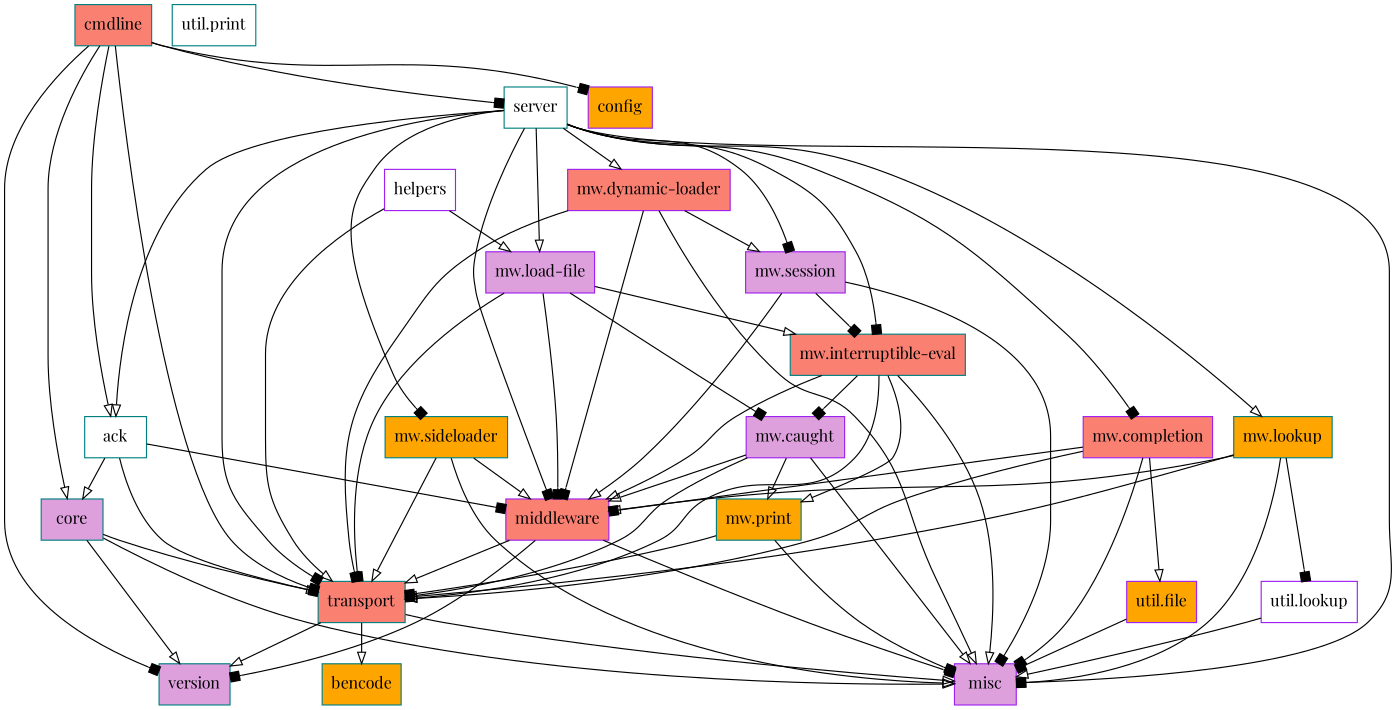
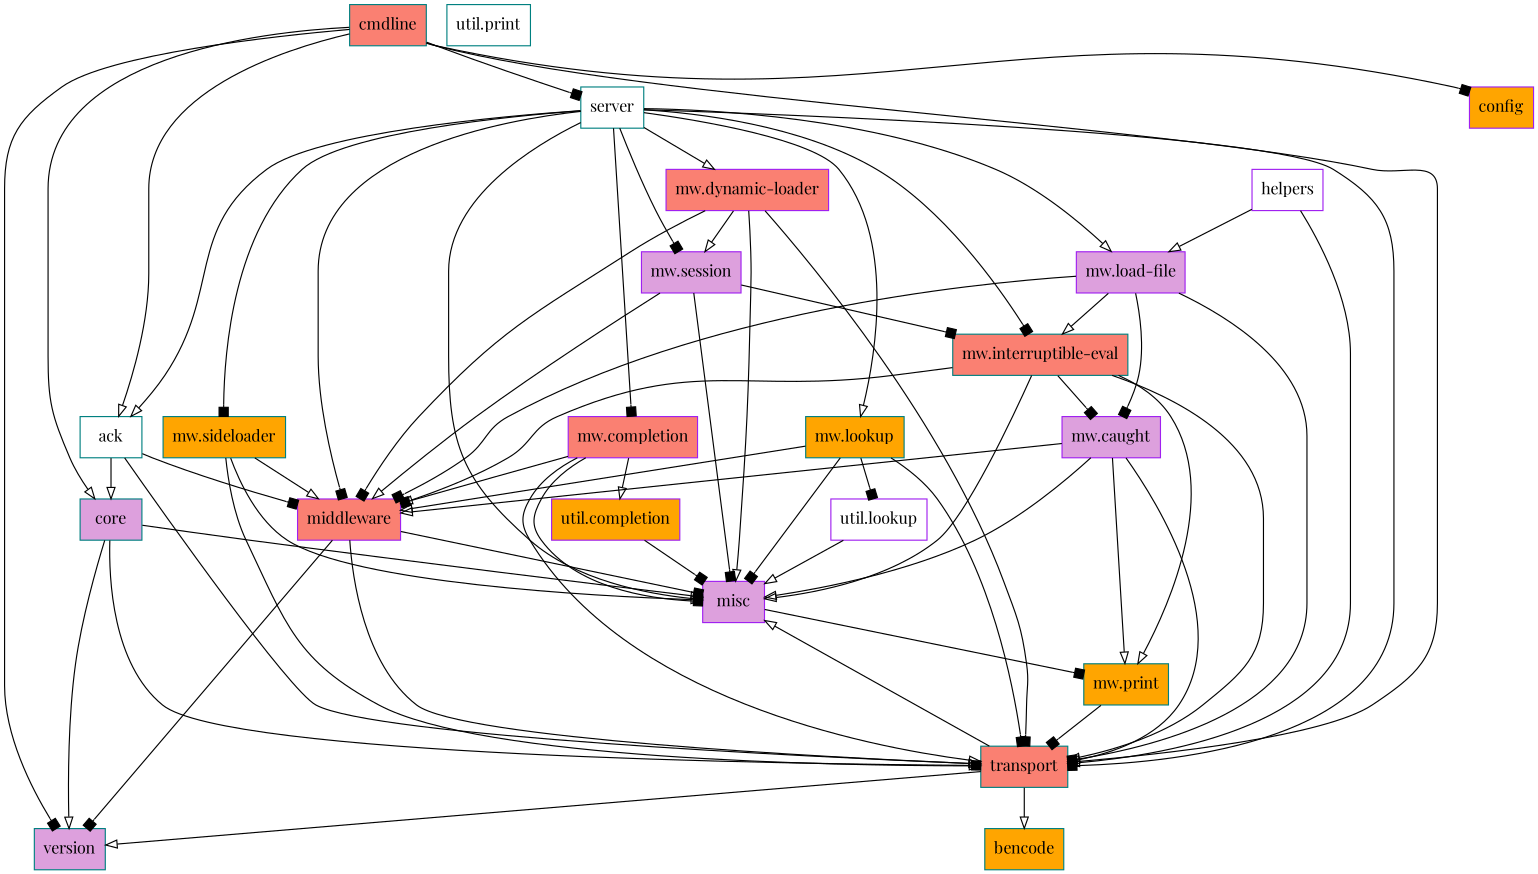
node "util.file": label "util.file" -> "util.completion"
edge "mw.print" -> "misc": reversed
